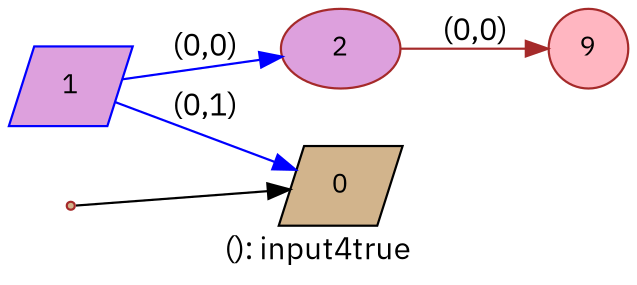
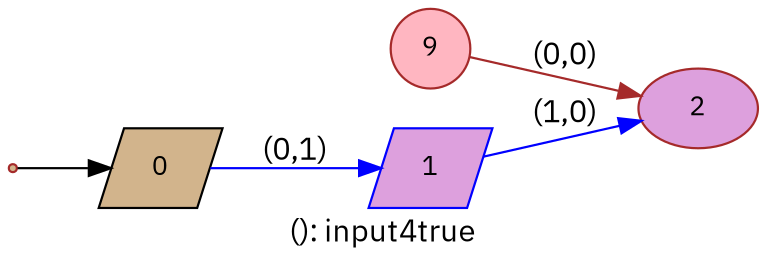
edge "1" -> "2": label "(0,0)" -> "(1,0)"
edge "2" -> "9": reversed
edge "1" -> "0": reversed
